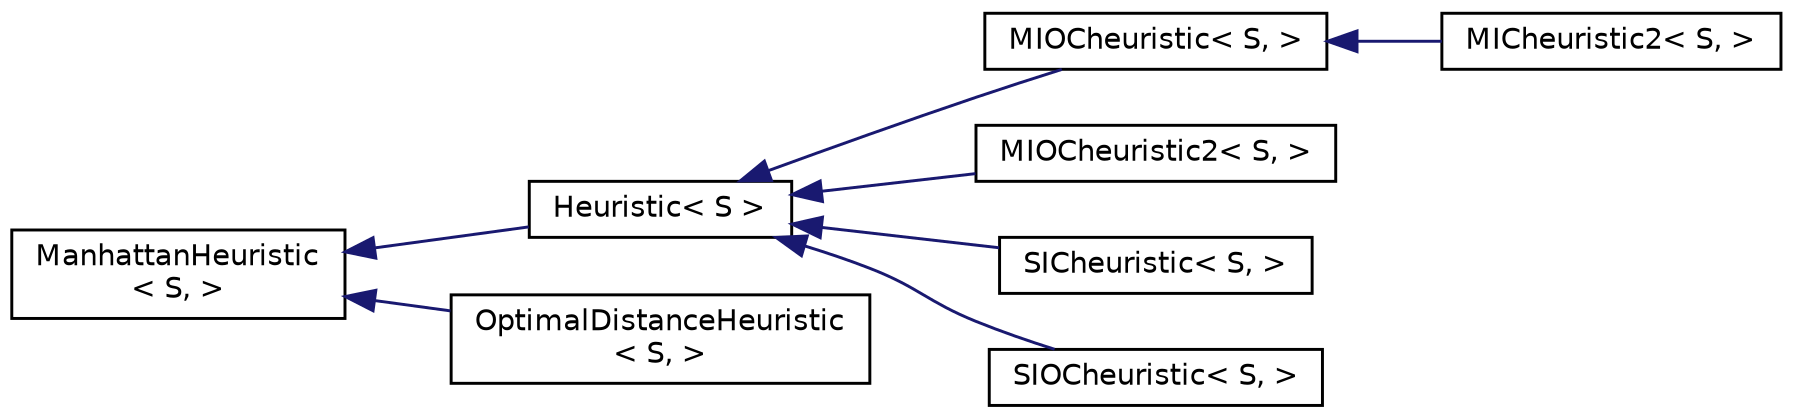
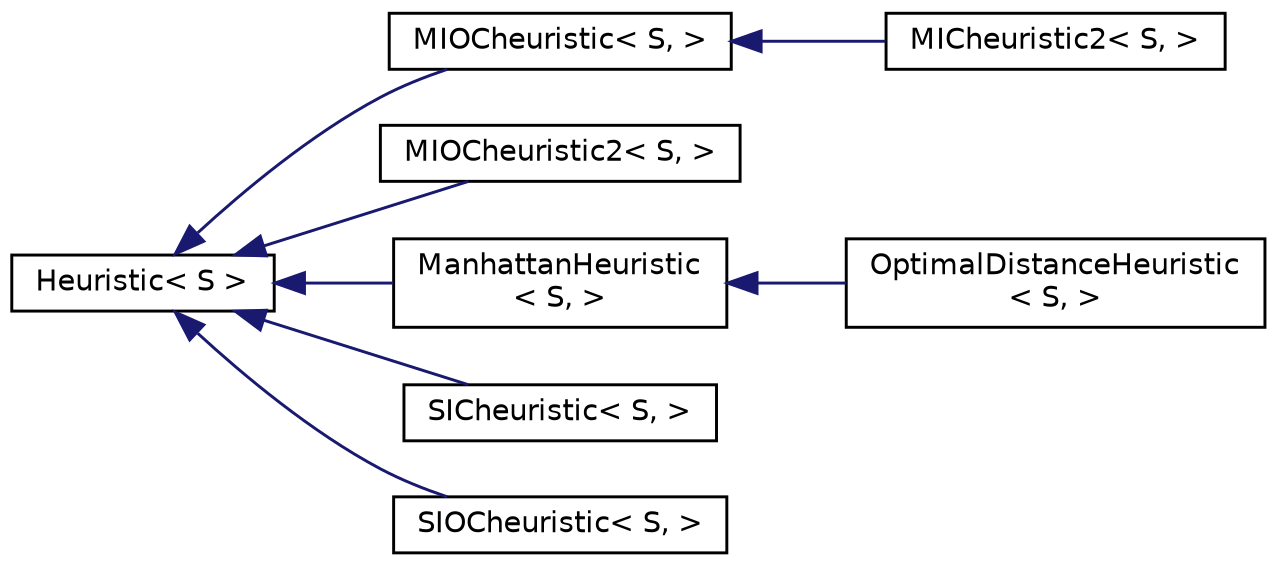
edge "Heuristic< S >" -> "ManhattanHeuristic < S, >": reversed
